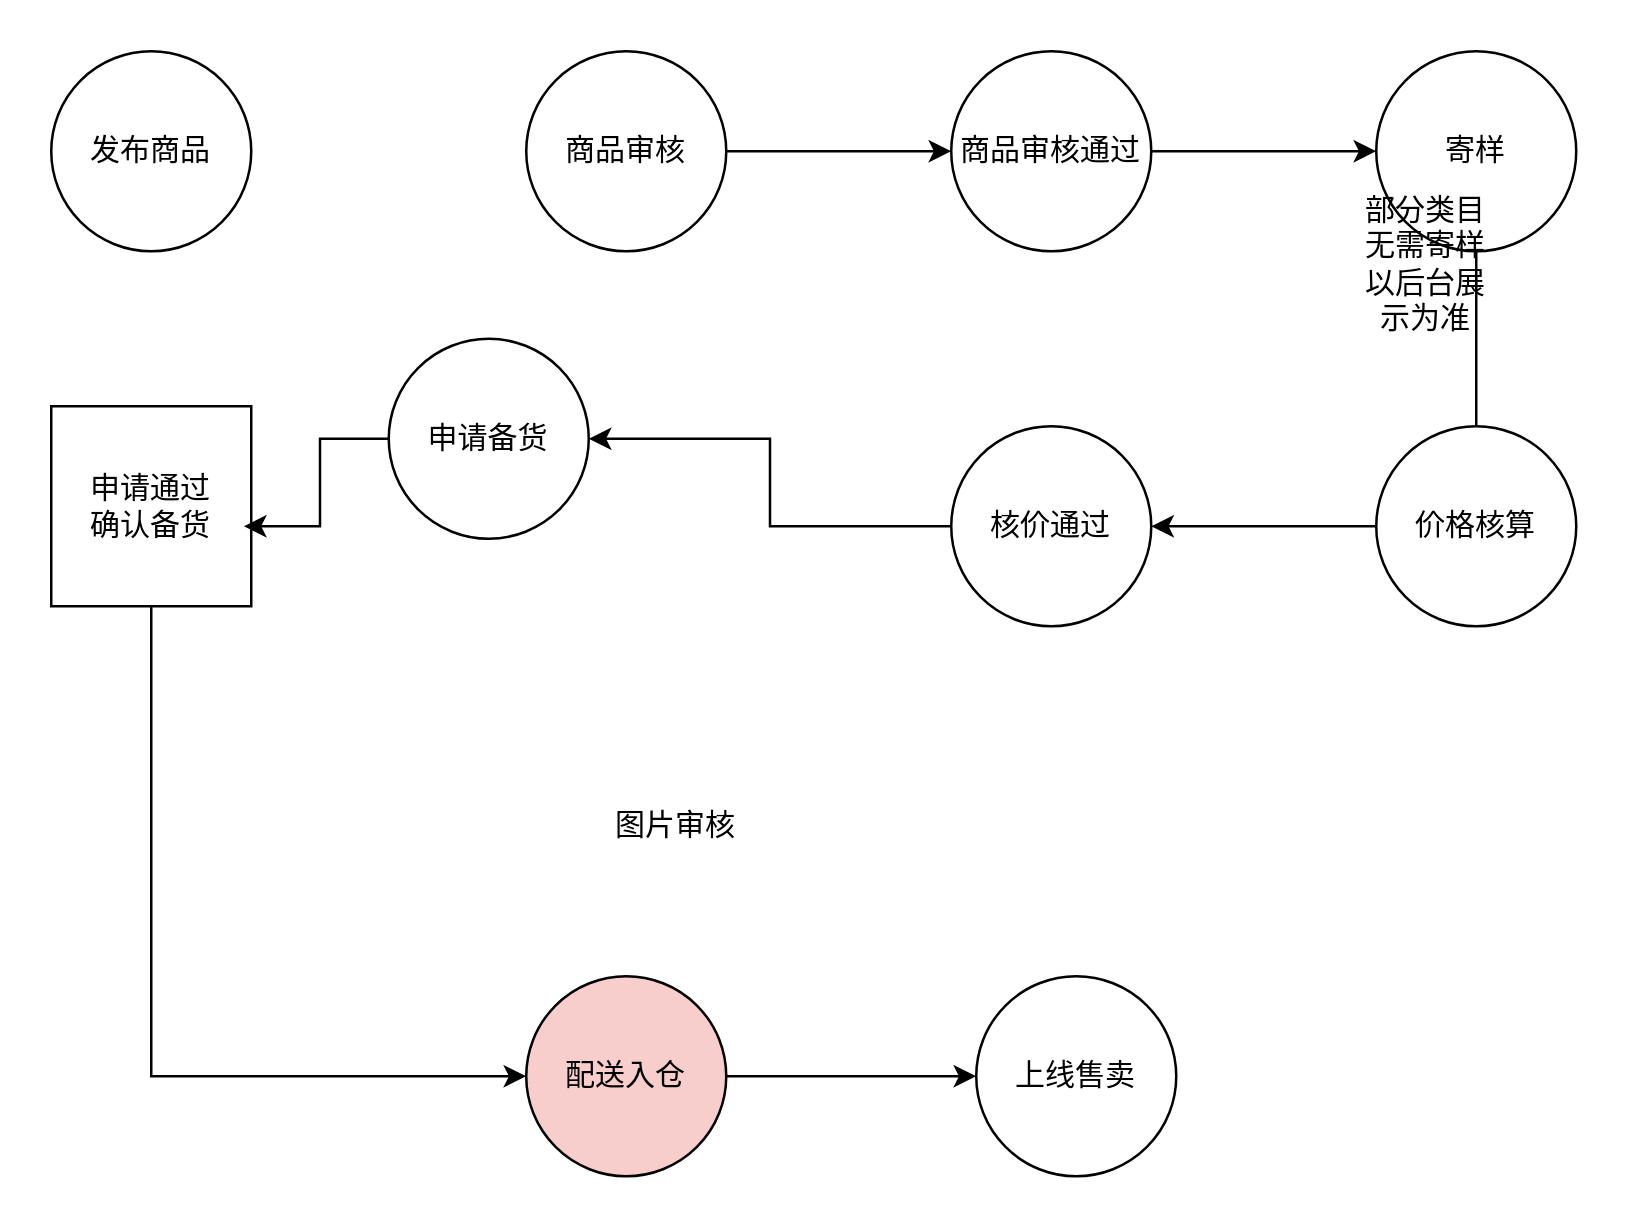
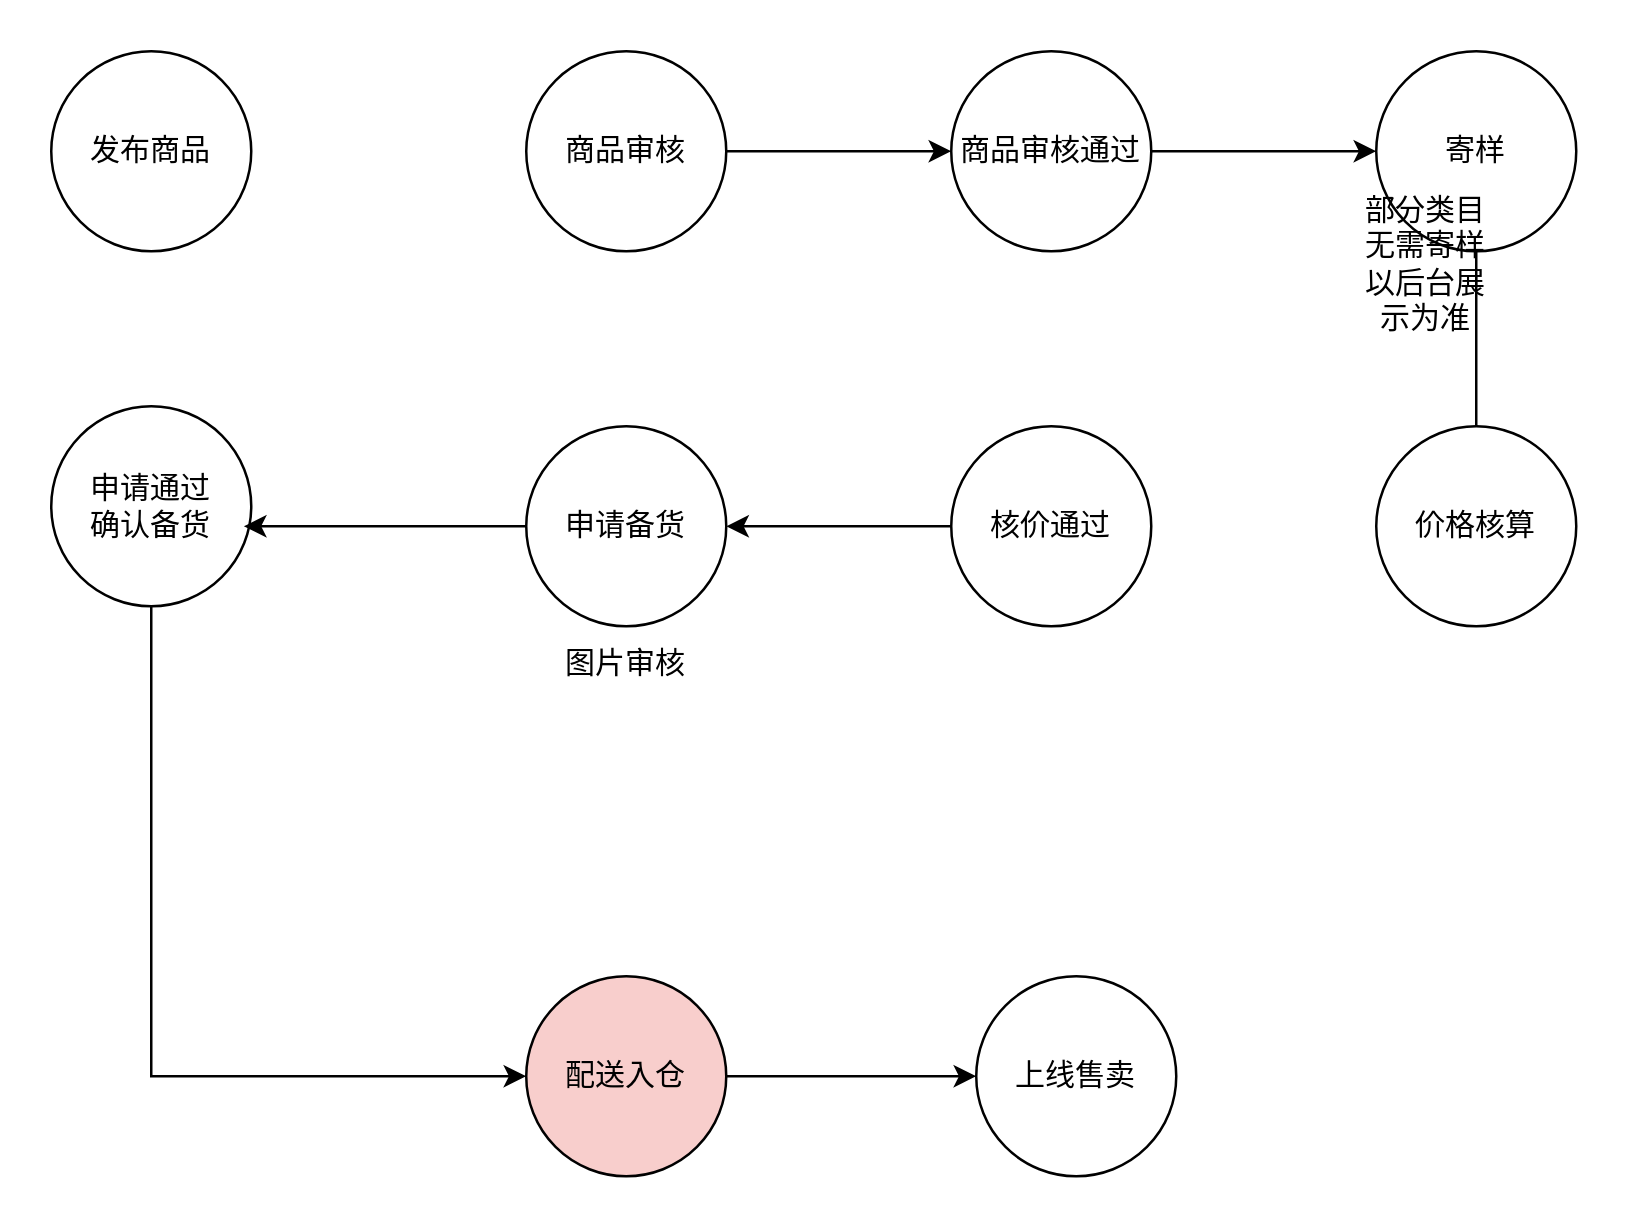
node "申请备货": moved (489, 439) -> (626, 526)
node "申请通过 确认备货": shape rectangle -> ellipse
edge "价格核算" -> "核价通过": removed
node "图片审核": moved (676, 826) -> (626, 664)
